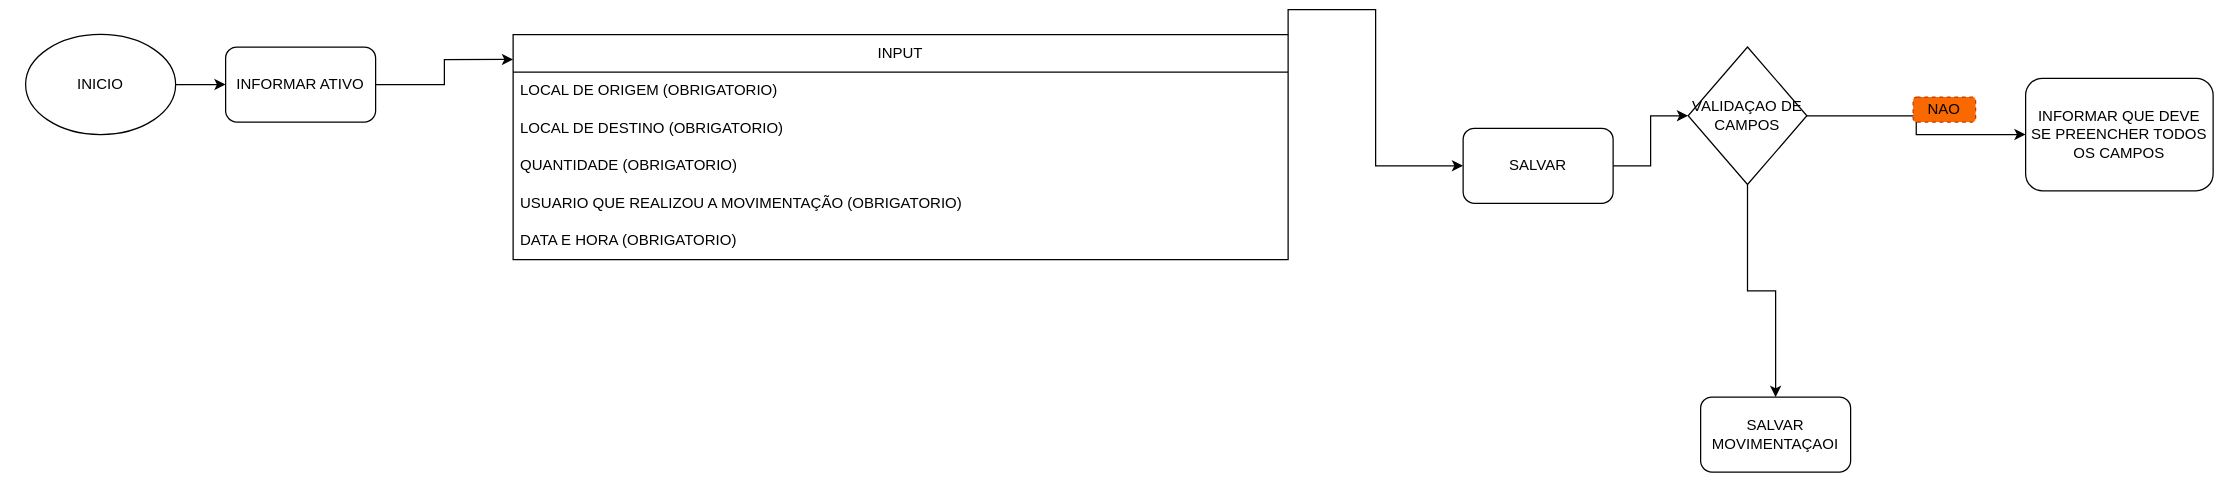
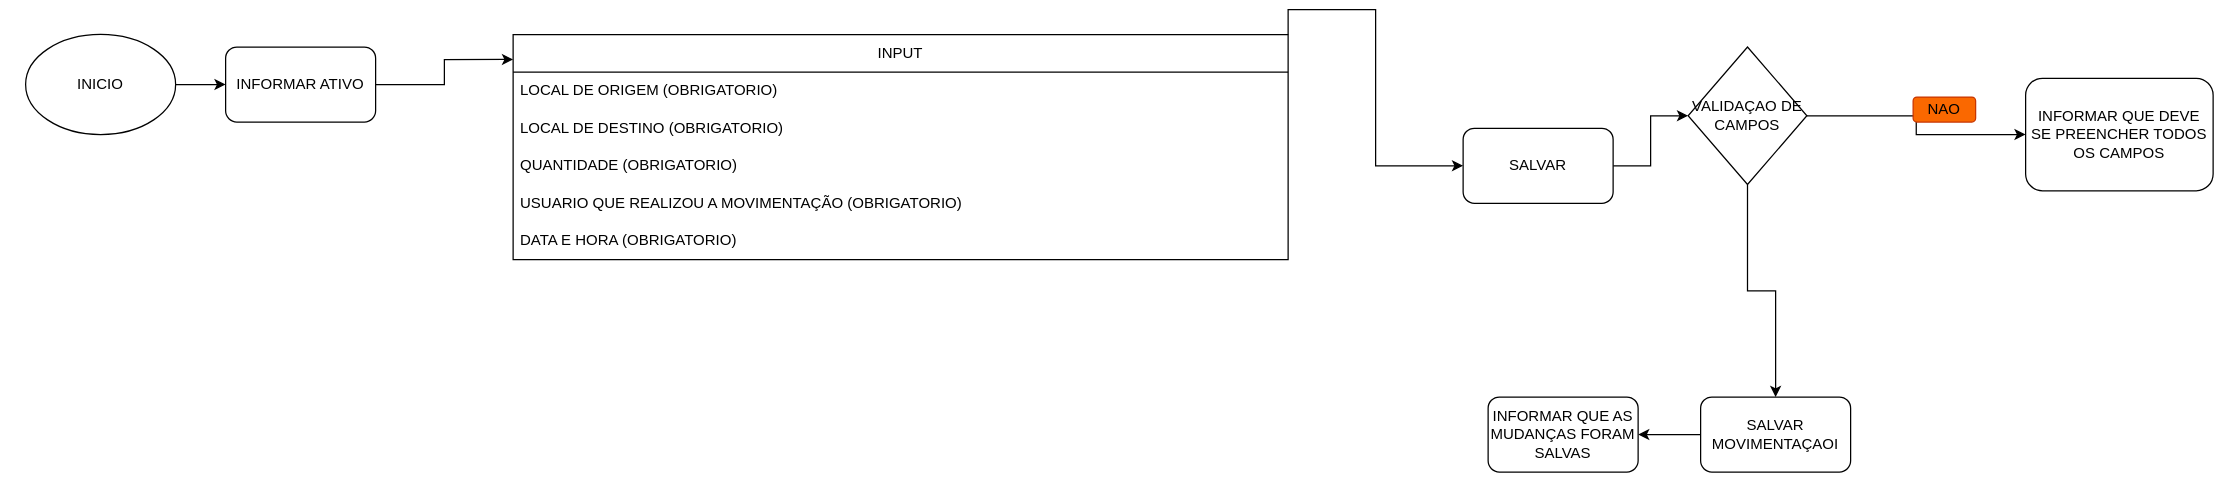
node "NAO": style dashed -> solid
node "INFORMAR QUE AS MUDANÇAS FORAM SALVAS": added
edge "SALVAR MOVIMENTAÇAOI" -> "INFORMAR QUE AS MUDANÇAS FORAM SALVAS": added
